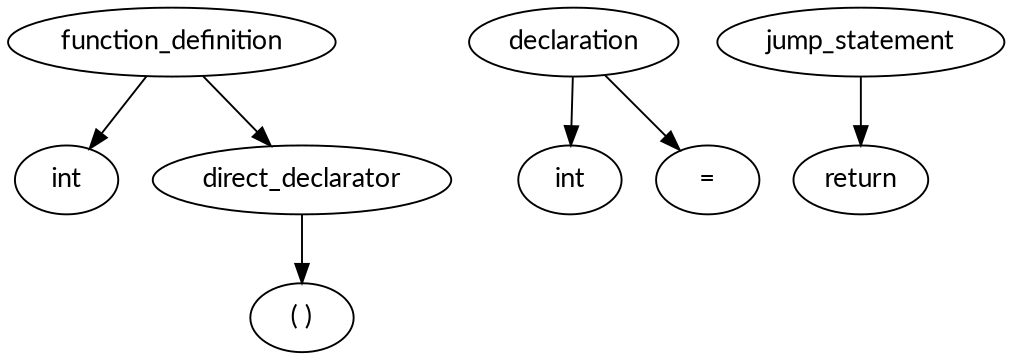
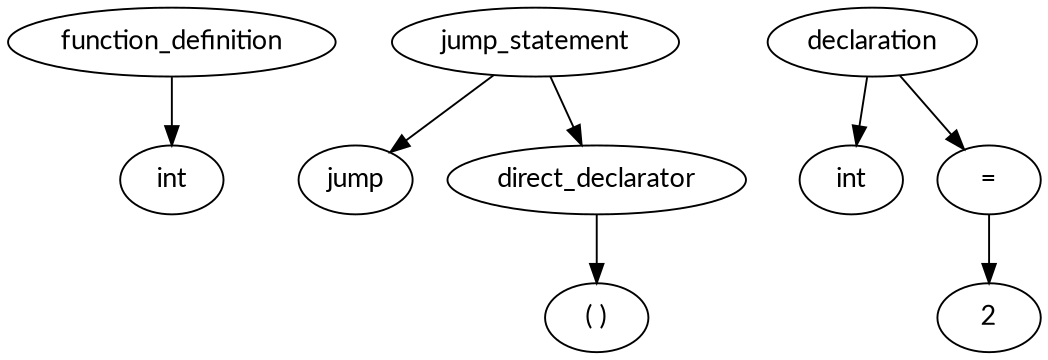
edge "function_definition" -> "direct_declarator": now "jump_statement" -> "direct_declarator"
node "return": label "return" -> "jump"
node "2": added
